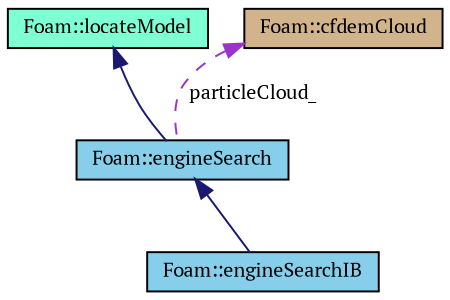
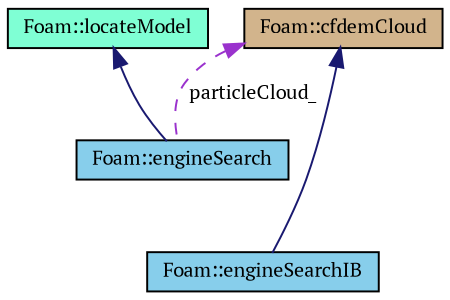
edge "Foam::engineSearchIB" -> "Foam::engineSearch": now "Foam::engineSearchIB" -> "Foam::cfdemCloud"
